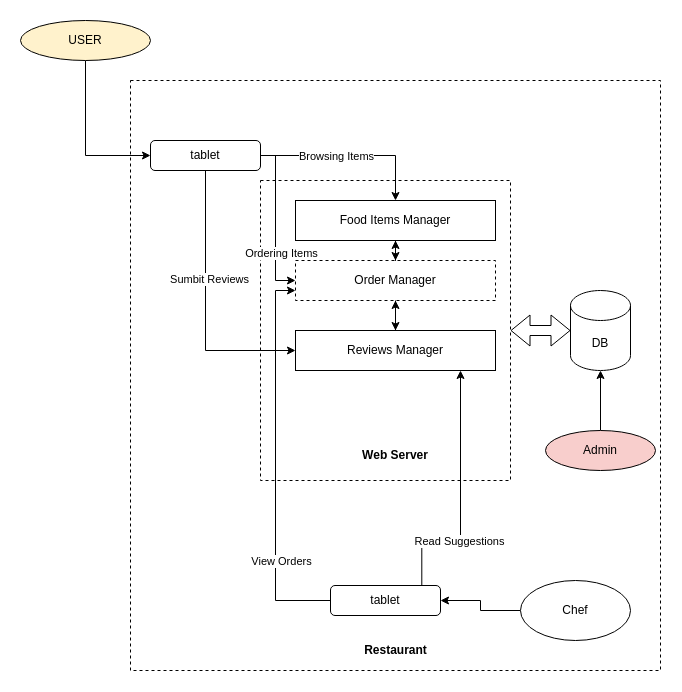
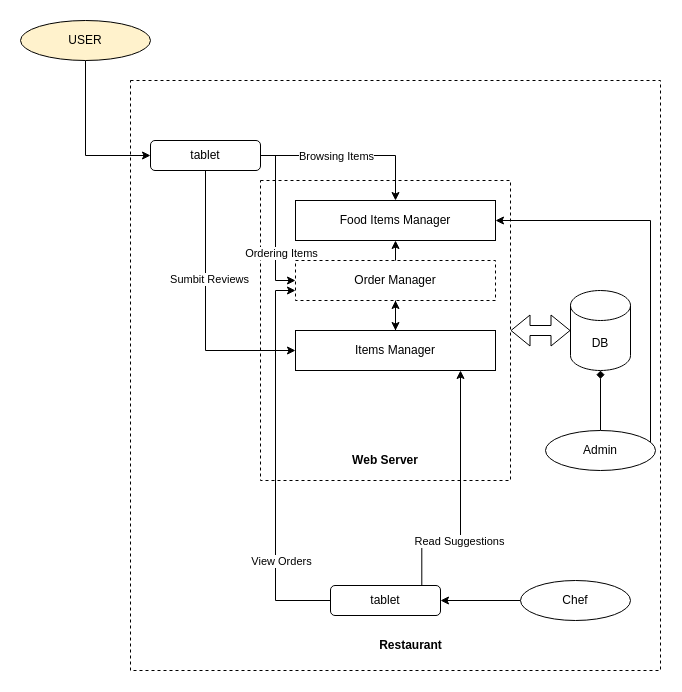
edge "Food Items Manager" -> "Order Manager": removed
edge "Admin" -> "Food Items Manager": added
node "Reviews Manager": label "Reviews Manager" -> "Items Manager"
edge "Admin" -> "DB": arrowhead classic -> diamond
node "Admin": fillcolor #f8cecc -> #ffffff
node "Web Server": moved (396, 456) -> (386, 461)
node "Chef": size 110x60 -> 110x40
node "Restaurant": moved (396, 651) -> (411, 646)
